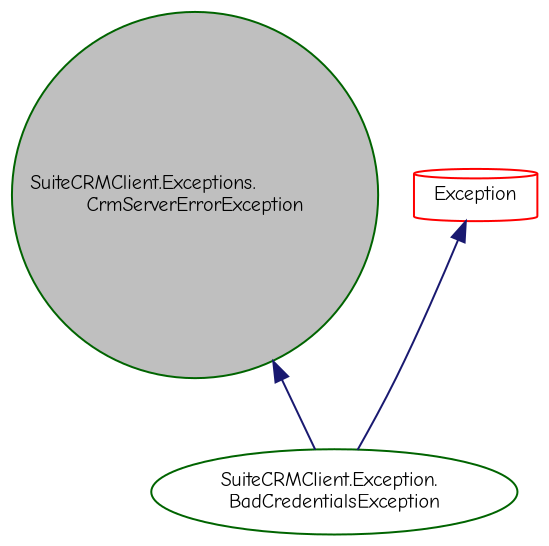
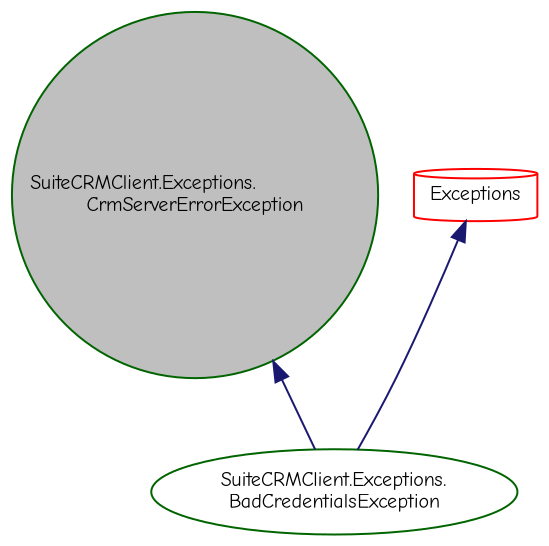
node "Exception": label "Exception" -> "Exceptions"
node "SuiteCRMClient.Exception. BadCredentialsException": label "SuiteCRMClient.Exception. BadCredentialsException" -> "SuiteCRMClient.Exceptions. BadCredentialsException"
